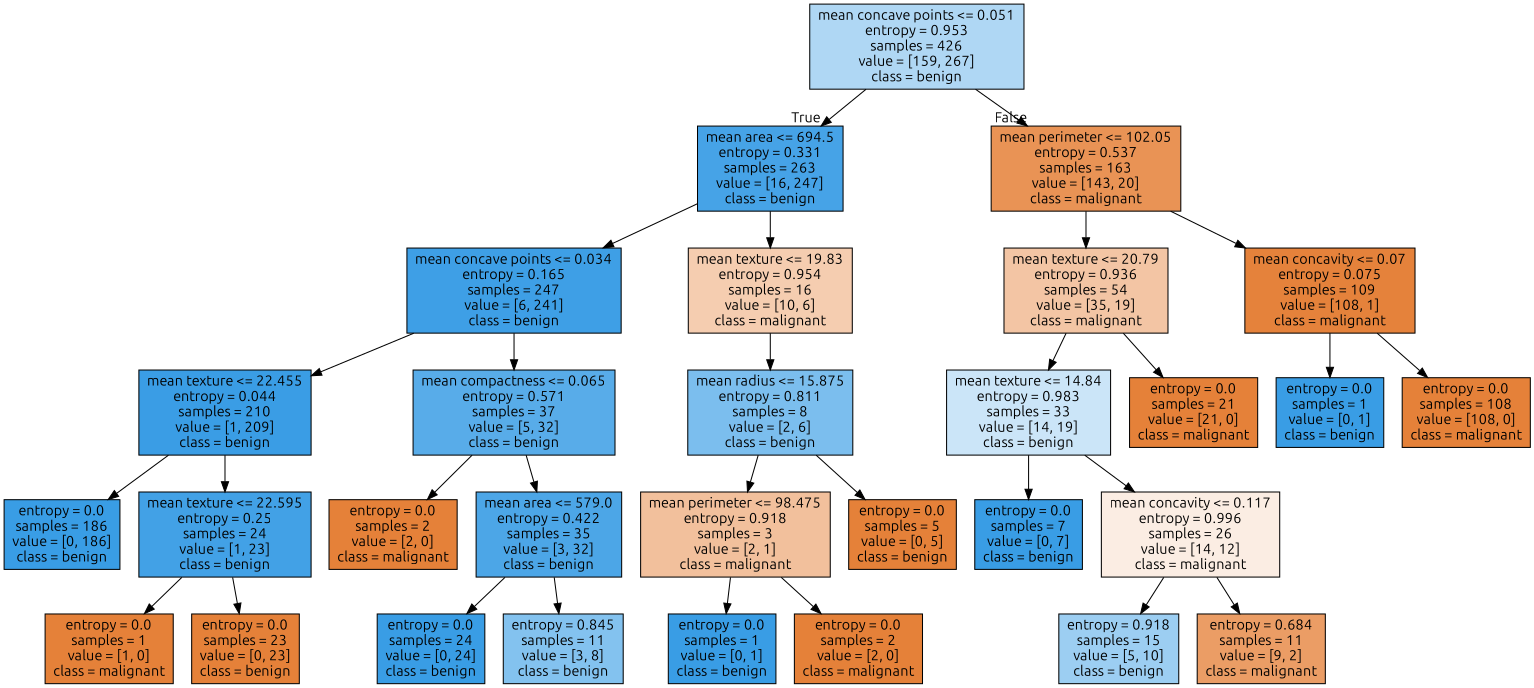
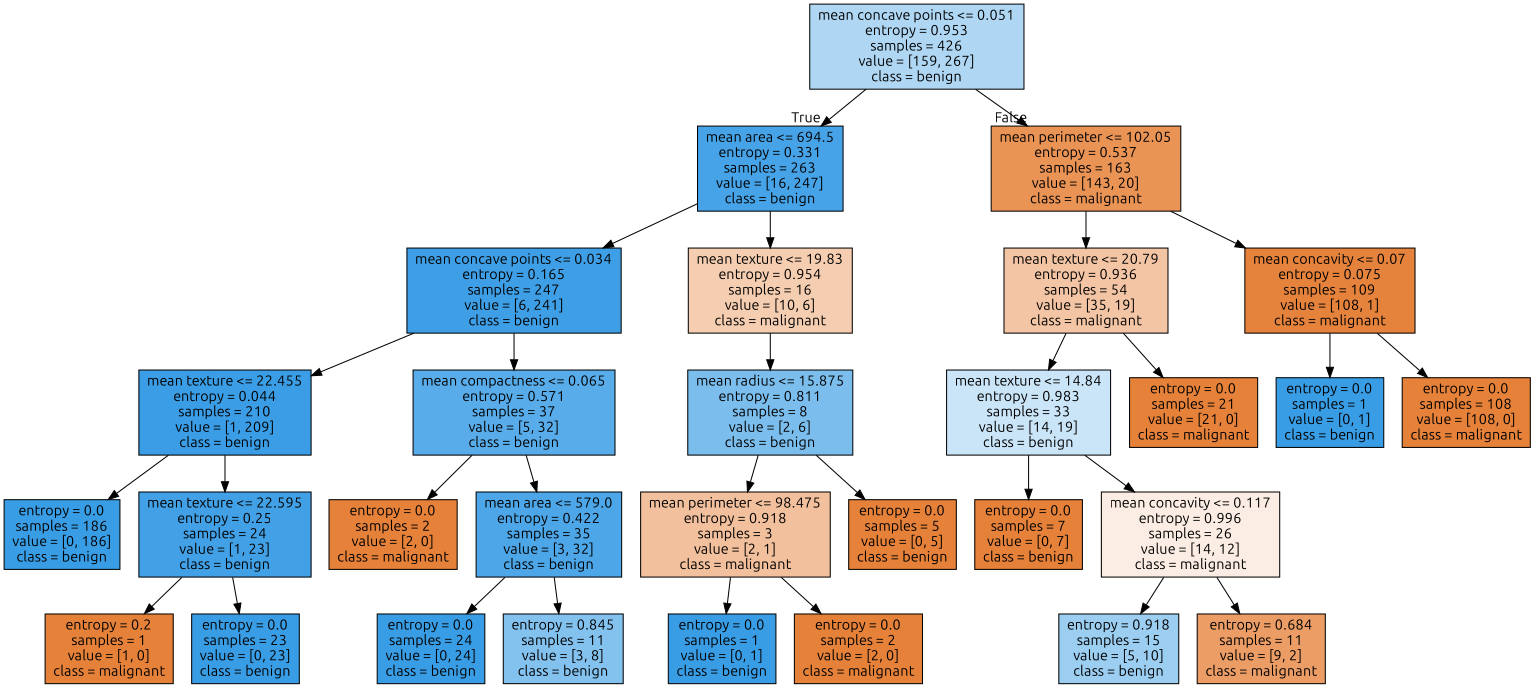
node "entropy = 0.0 samples = 7 value = [0, 7] class = benign": fillcolor #399de5 -> #e58139
node "entropy = 0.0 samples = 1 value = [1, 0] class = malignant": label "entropy = 0.0 samples = 1 value = [1, 0] class = malignant" -> "entropy = 0.2 samples = 1 value = [1, 0] class = malignant"
node "entropy = 0.0 samples = 23 value = [0, 23] class = benign": fillcolor #e58139 -> #399de5
